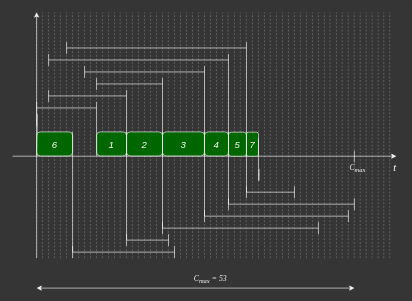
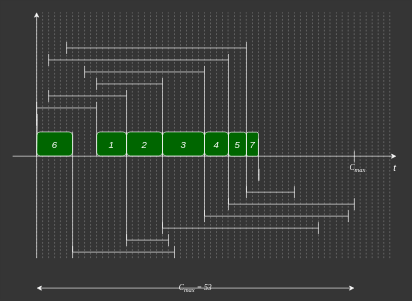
node "Cmax = 53": moved (210, 279) -> (195, 288)
